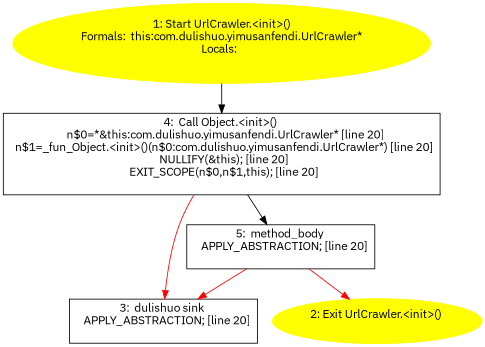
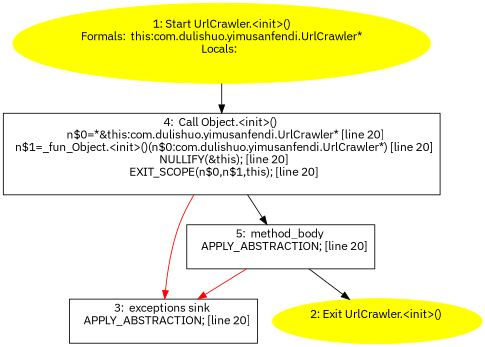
edge "5:  method_body APPLY_ABSTRACTION; [line 20]" -> "2: Exit UrlCrawler.<init>()": color red -> black
node "3:  dulishuo sink APPLY_ABSTRACTION; [line 20]": label "3:  dulishuo sink APPLY_ABSTRACTION; [line 20]" -> "3:  exceptions sink APPLY_ABSTRACTION; [line 20]"
